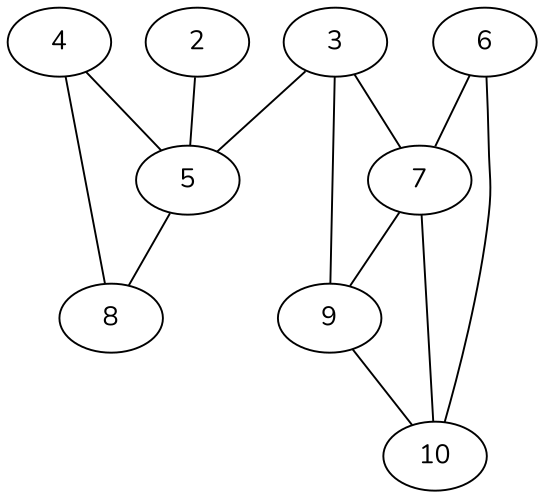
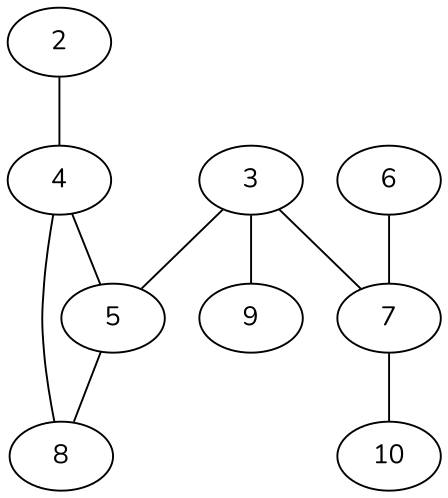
edge "2" -- "5": now "2" -- "4"
edge "7" -- "9": removed
edge "6" -- "10": removed
edge "9" -- "10": removed
